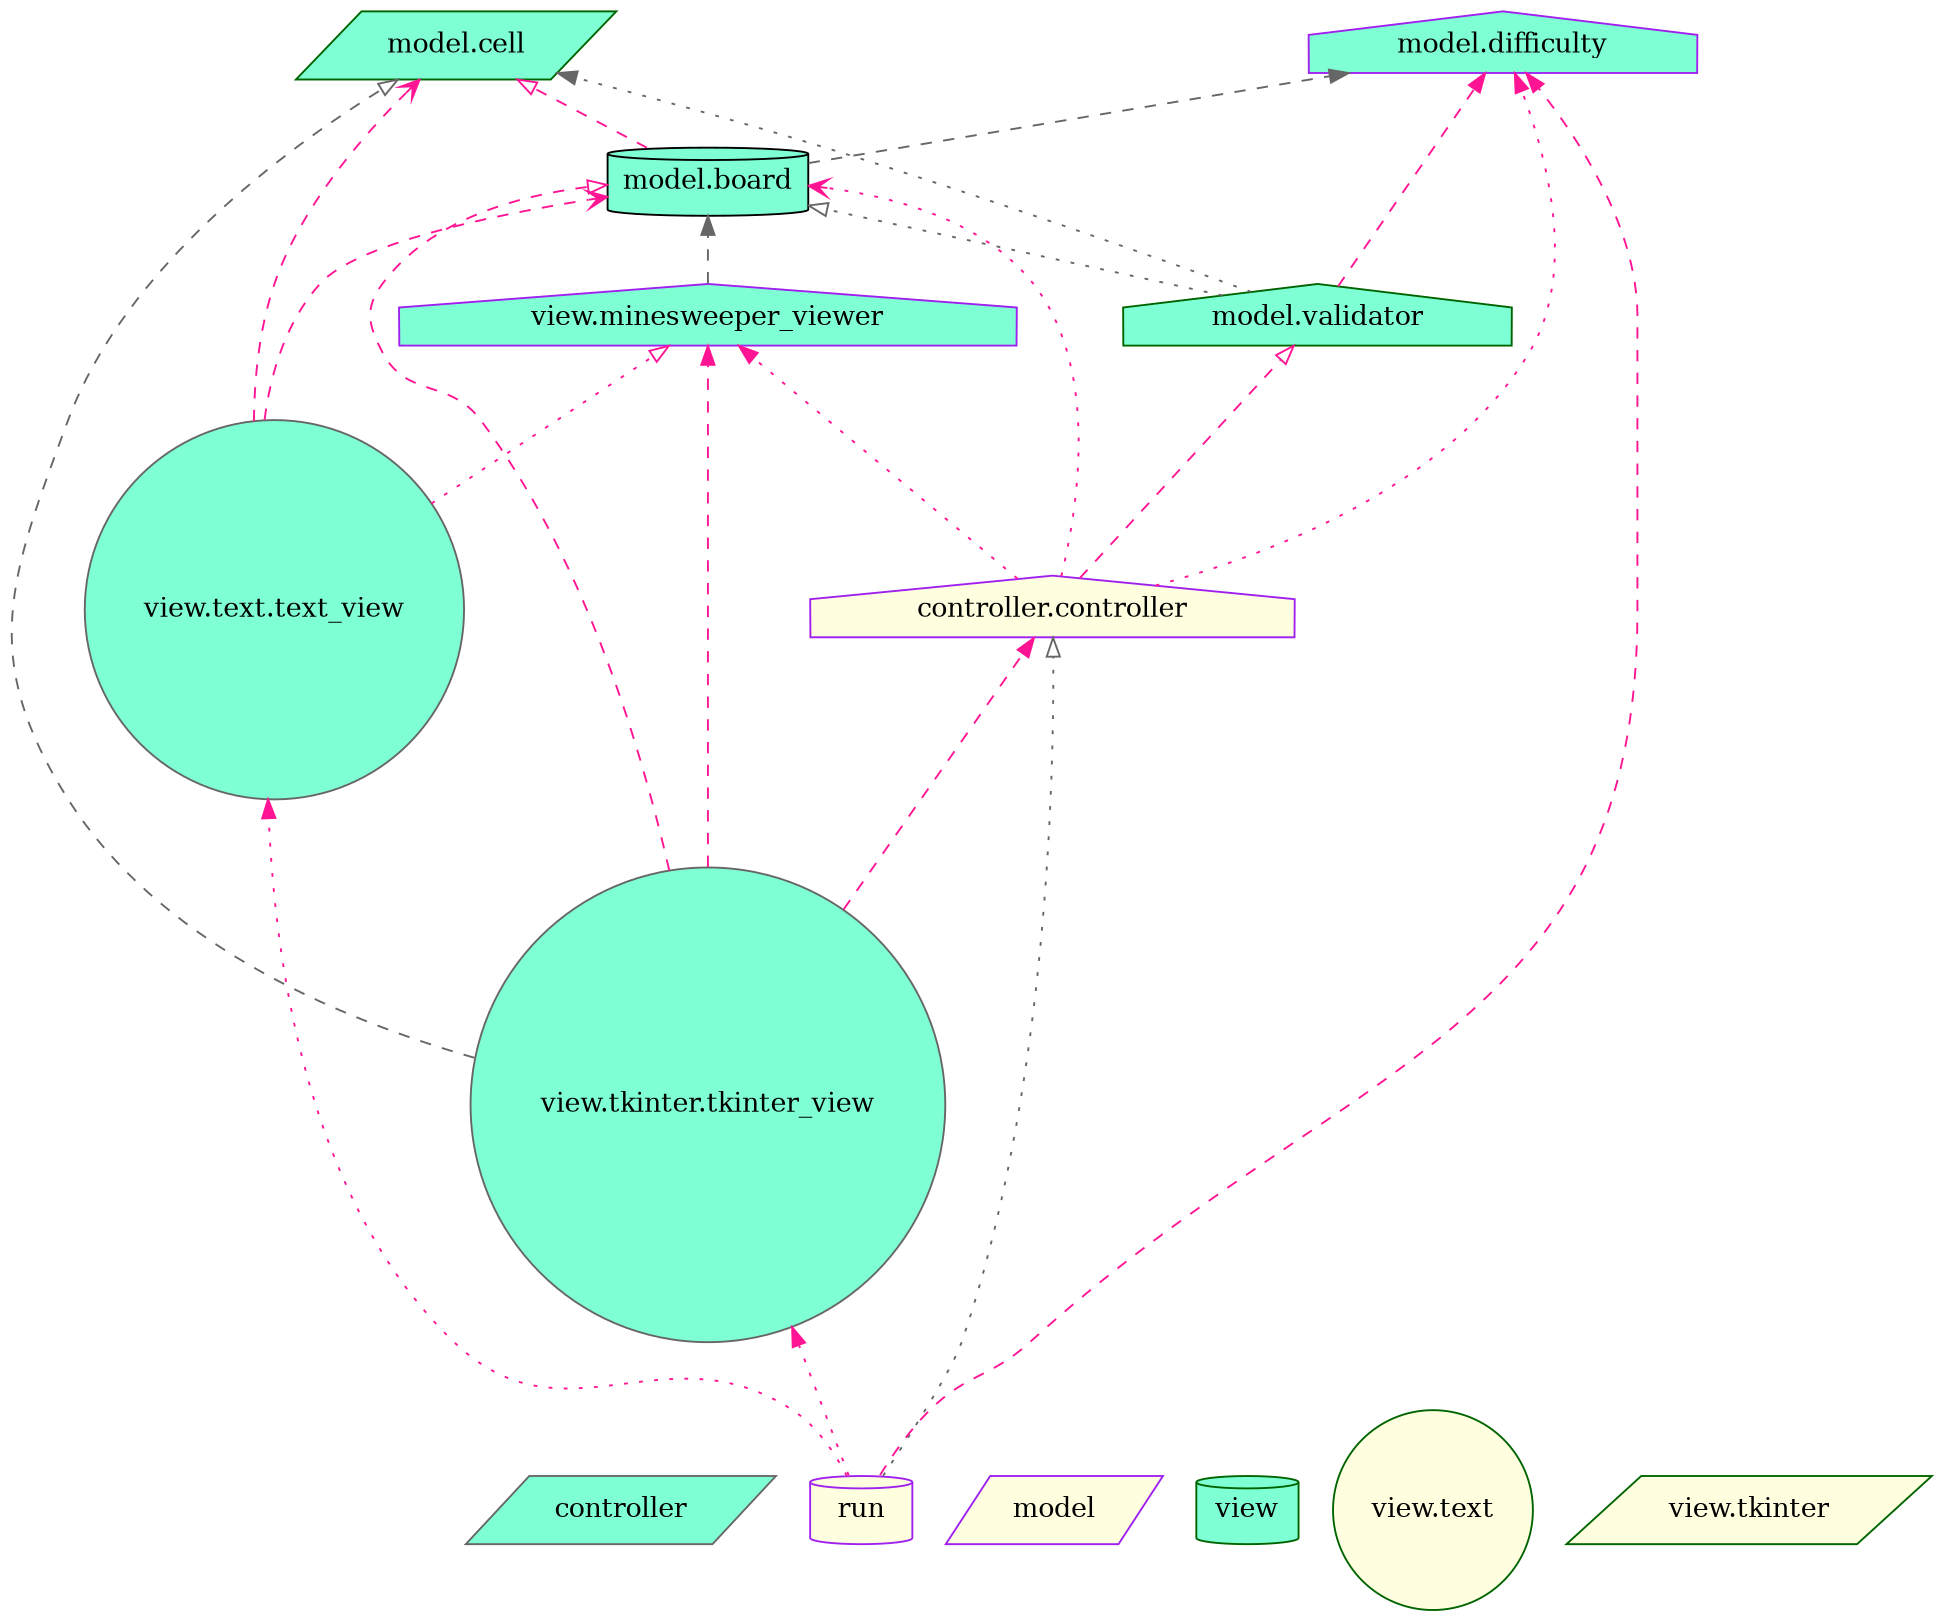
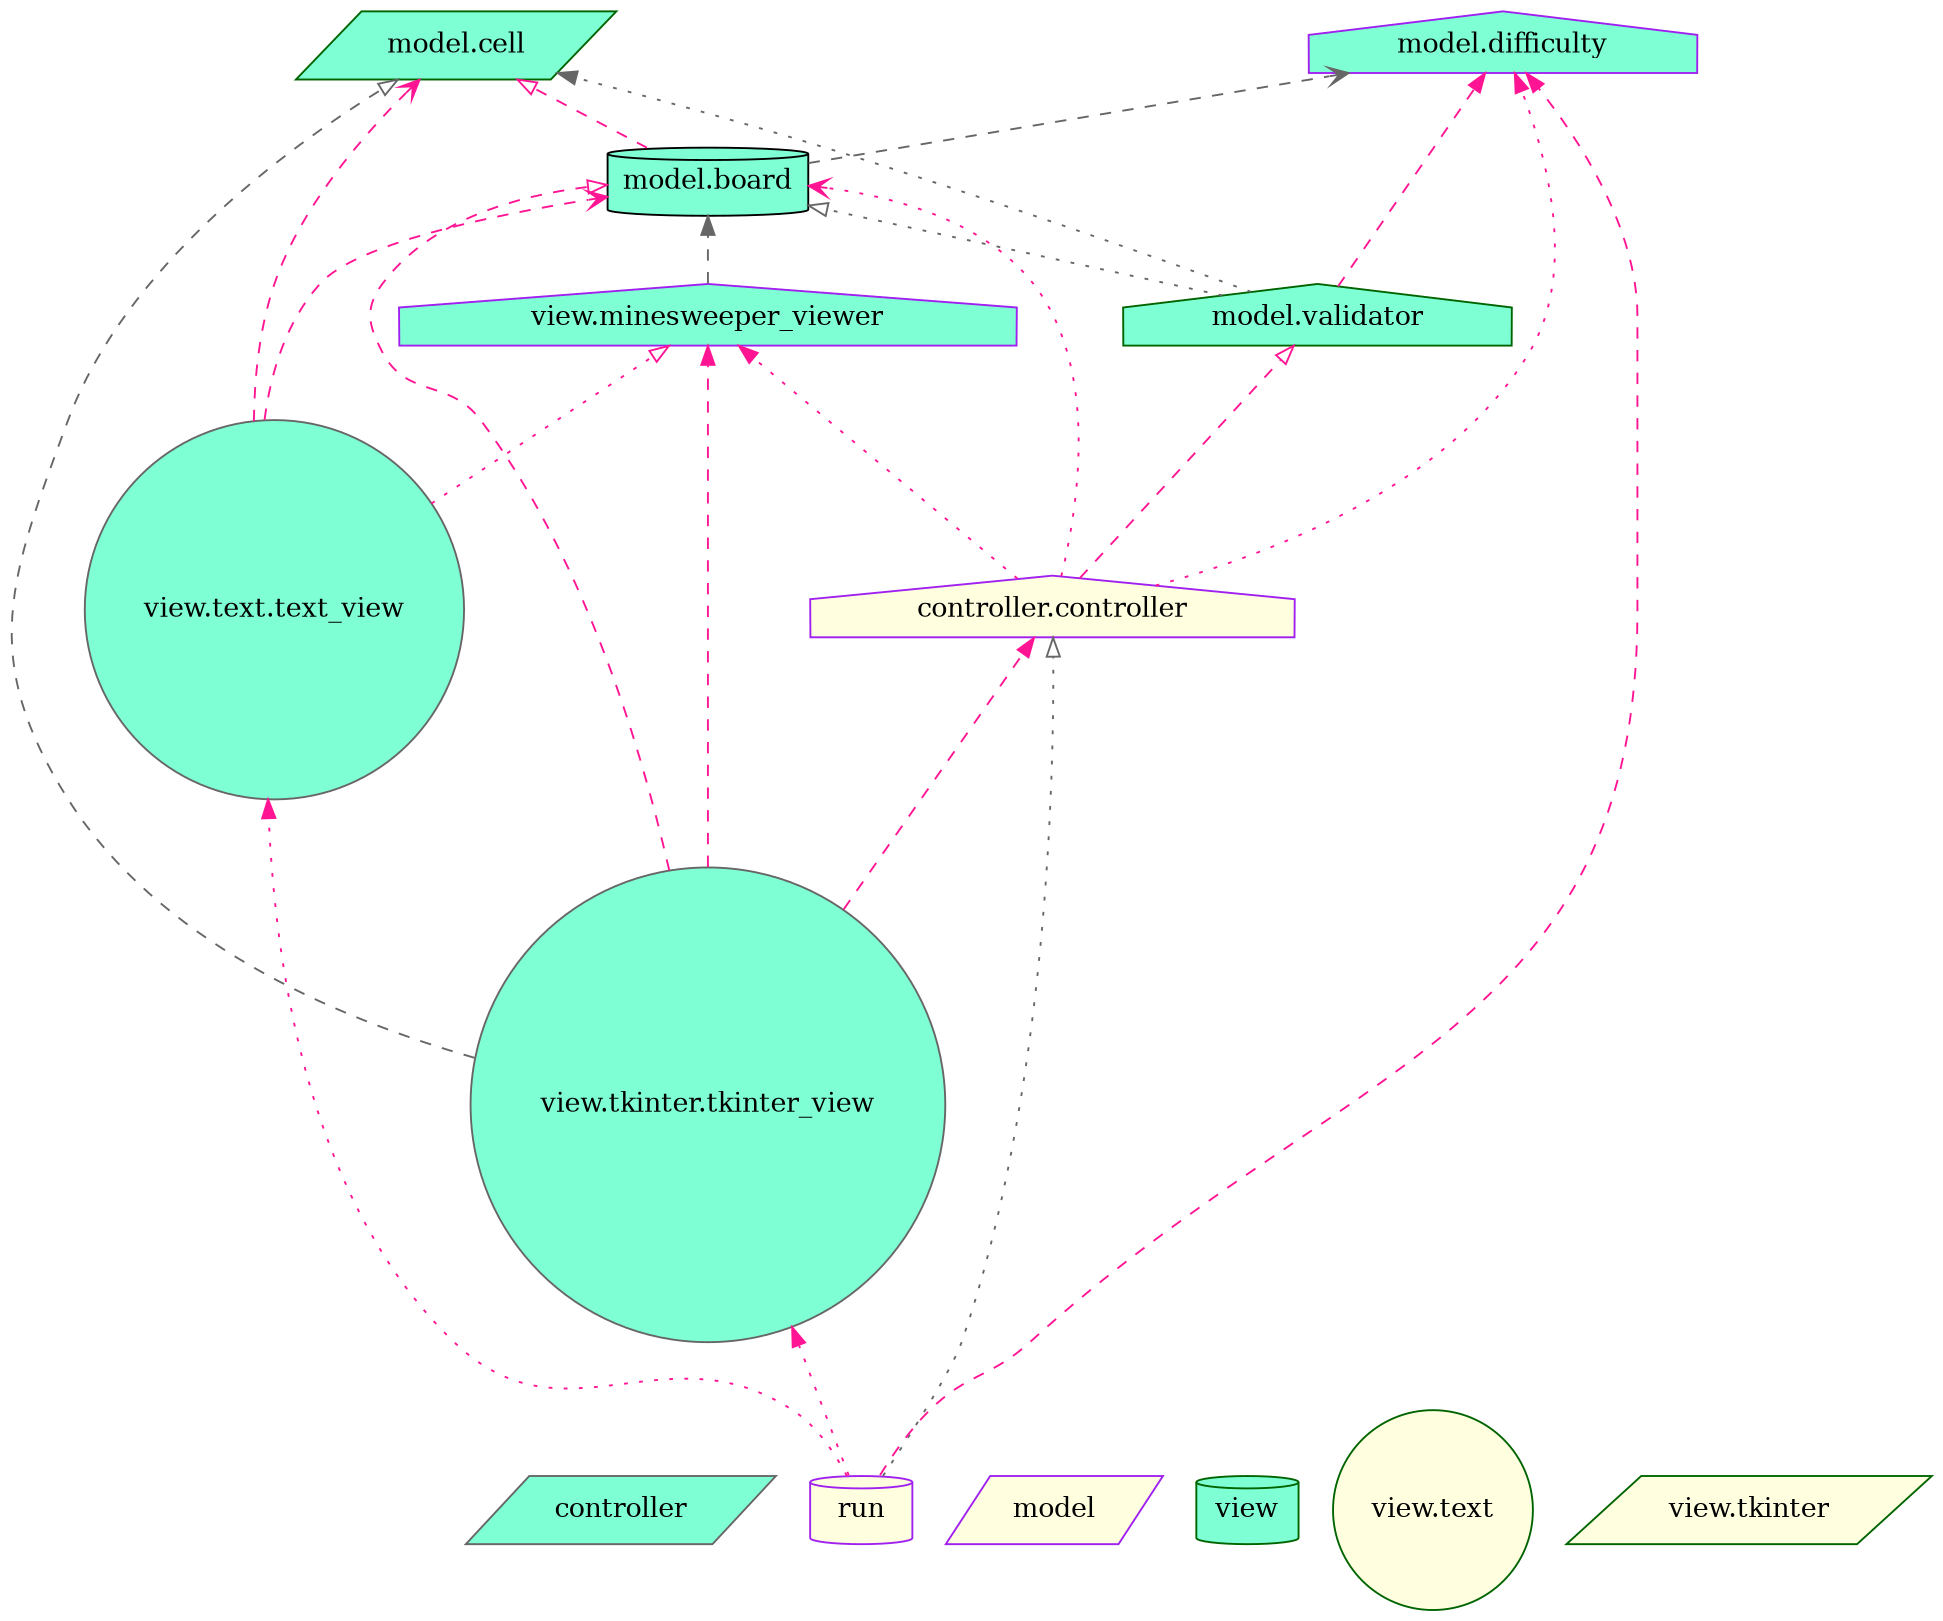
edge "model.board" -> "model.difficulty": arrowhead normal -> vee
